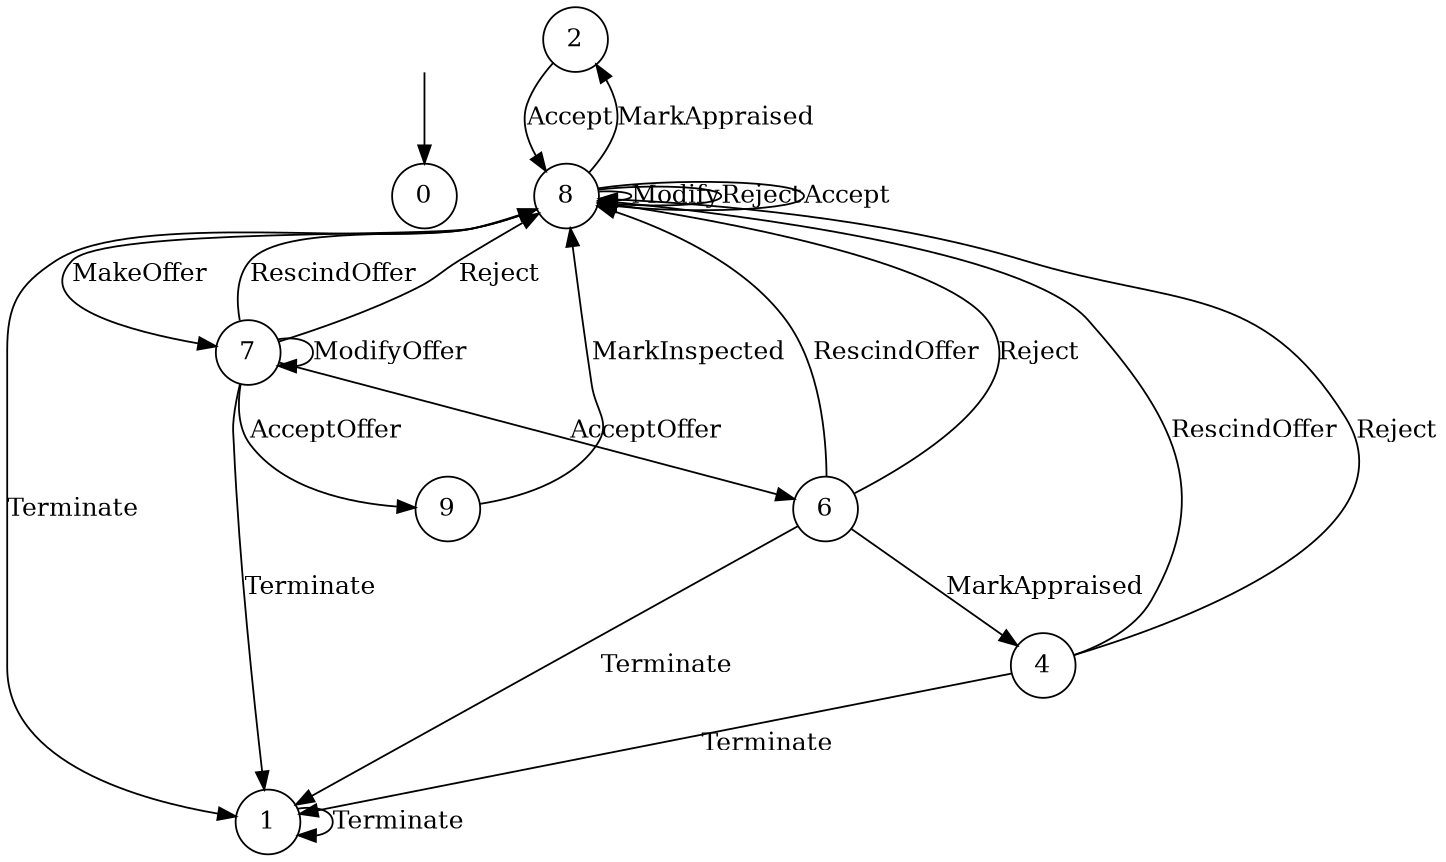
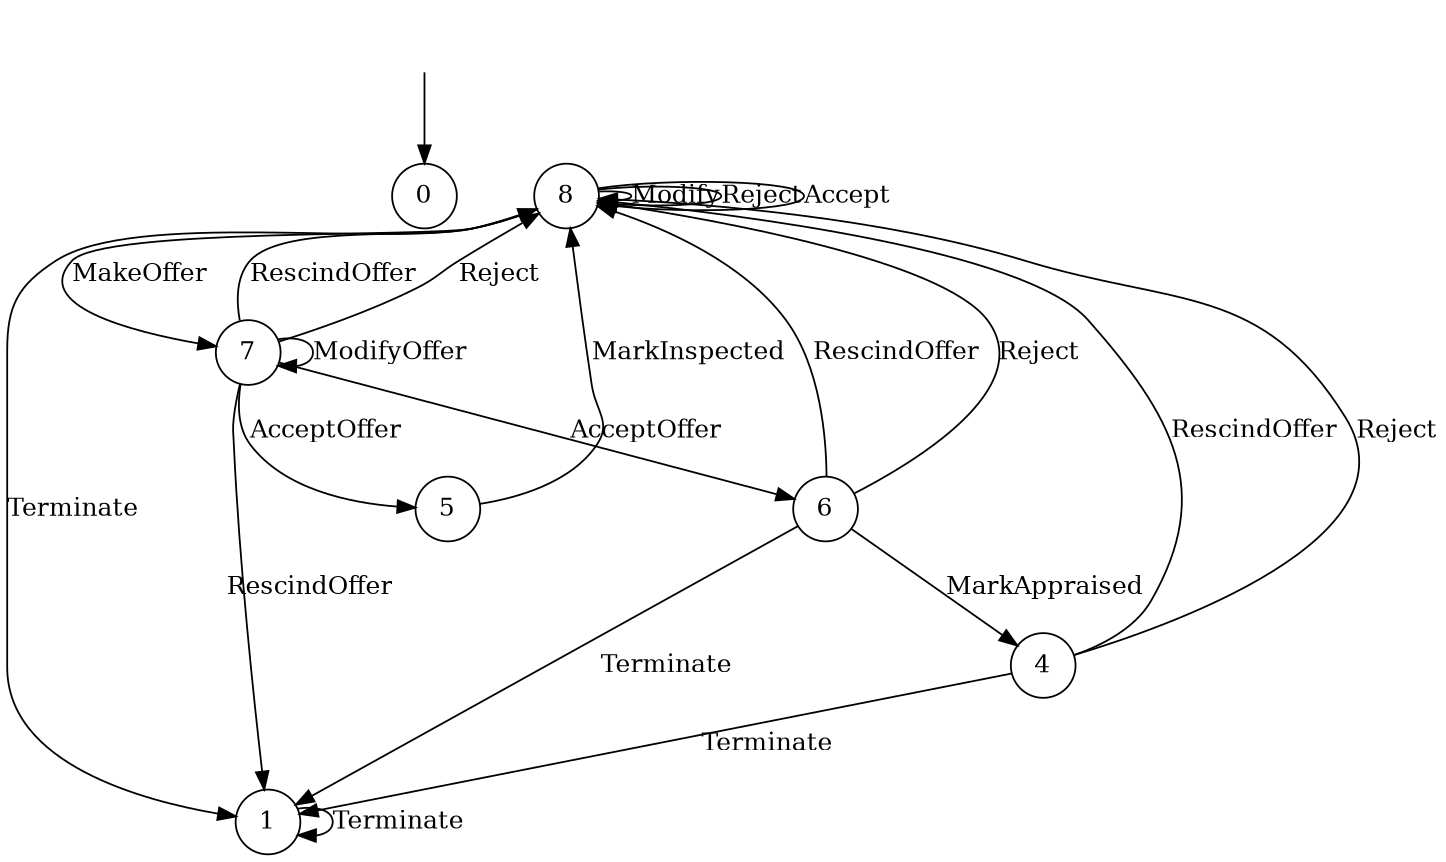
node "2": removed
node "9": label "9" -> "5"
edge "7" -> "1": label "Terminate" -> "RescindOffer"
